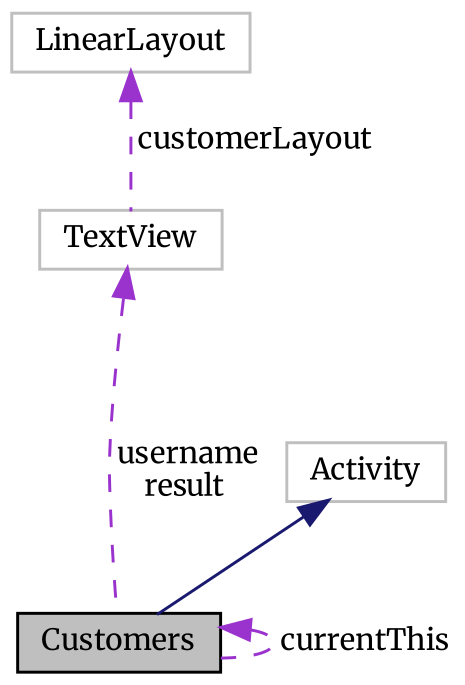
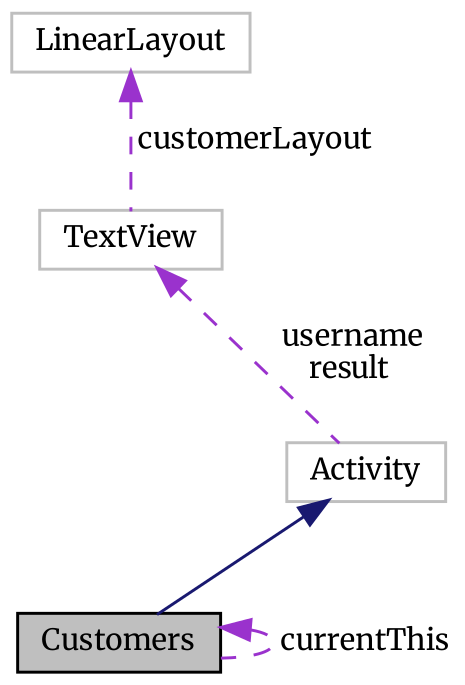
edge "Customers" -> "TextView": now "Activity" -> "TextView"
